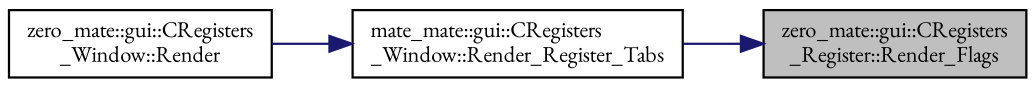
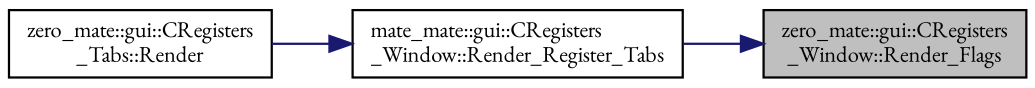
node "zero_mate::gui::CRegisters _Window::Render": label "zero_mate::gui::CRegisters _Window::Render" -> "zero_mate::gui::CRegisters _Tabs::Render"
node "zero_mate::gui::CRegisters _Register::Render_Flags": label "zero_mate::gui::CRegisters _Register::Render_Flags" -> "zero_mate::gui::CRegisters _Window::Render_Flags"
